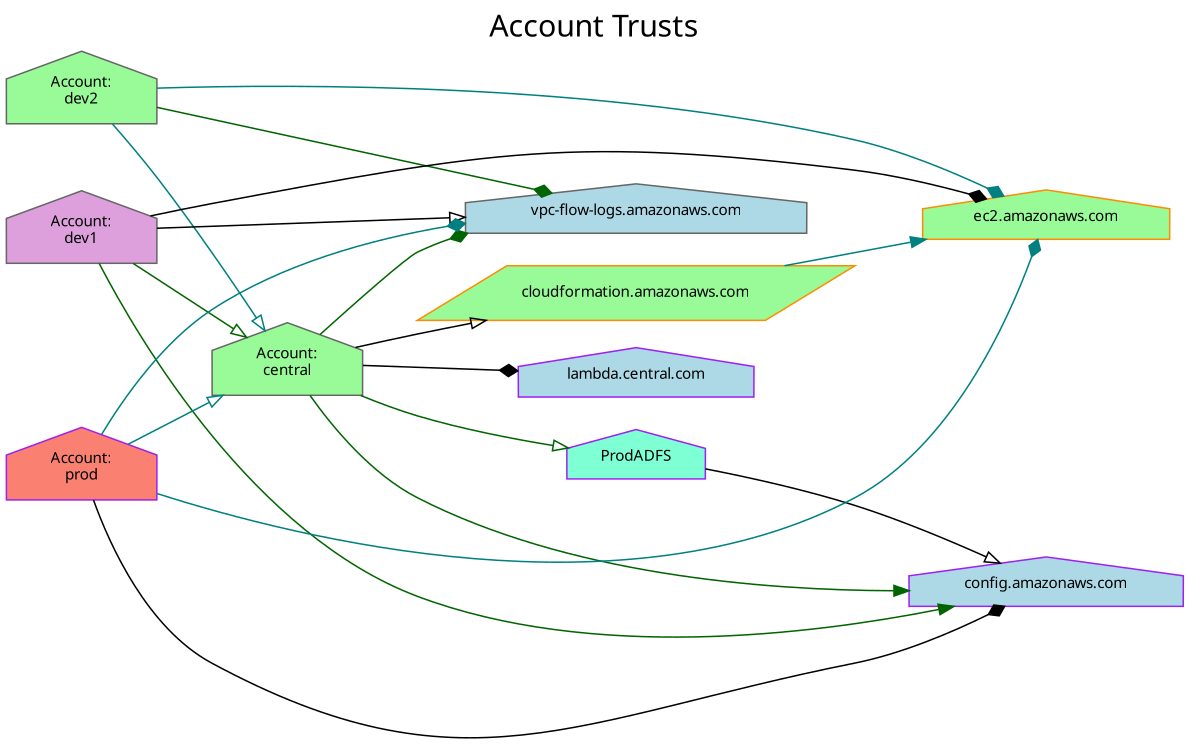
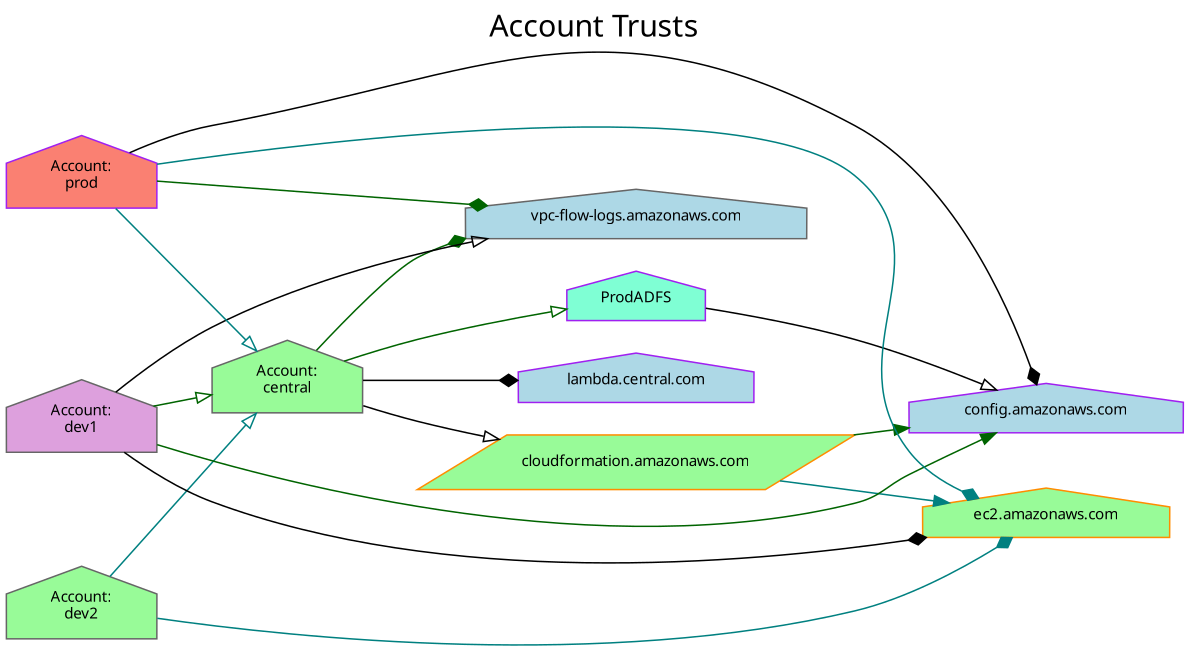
edge "Account: dev2" -> "vpc-flow-logs.amazonaws.com": removed
edge "Account: prod" -> "vpc-flow-logs.amazonaws.com": color teal -> darkgreen
edge "Account: central" -> "config.amazonaws.com": now "cloudformation.amazonaws.com" -> "config.amazonaws.com"
